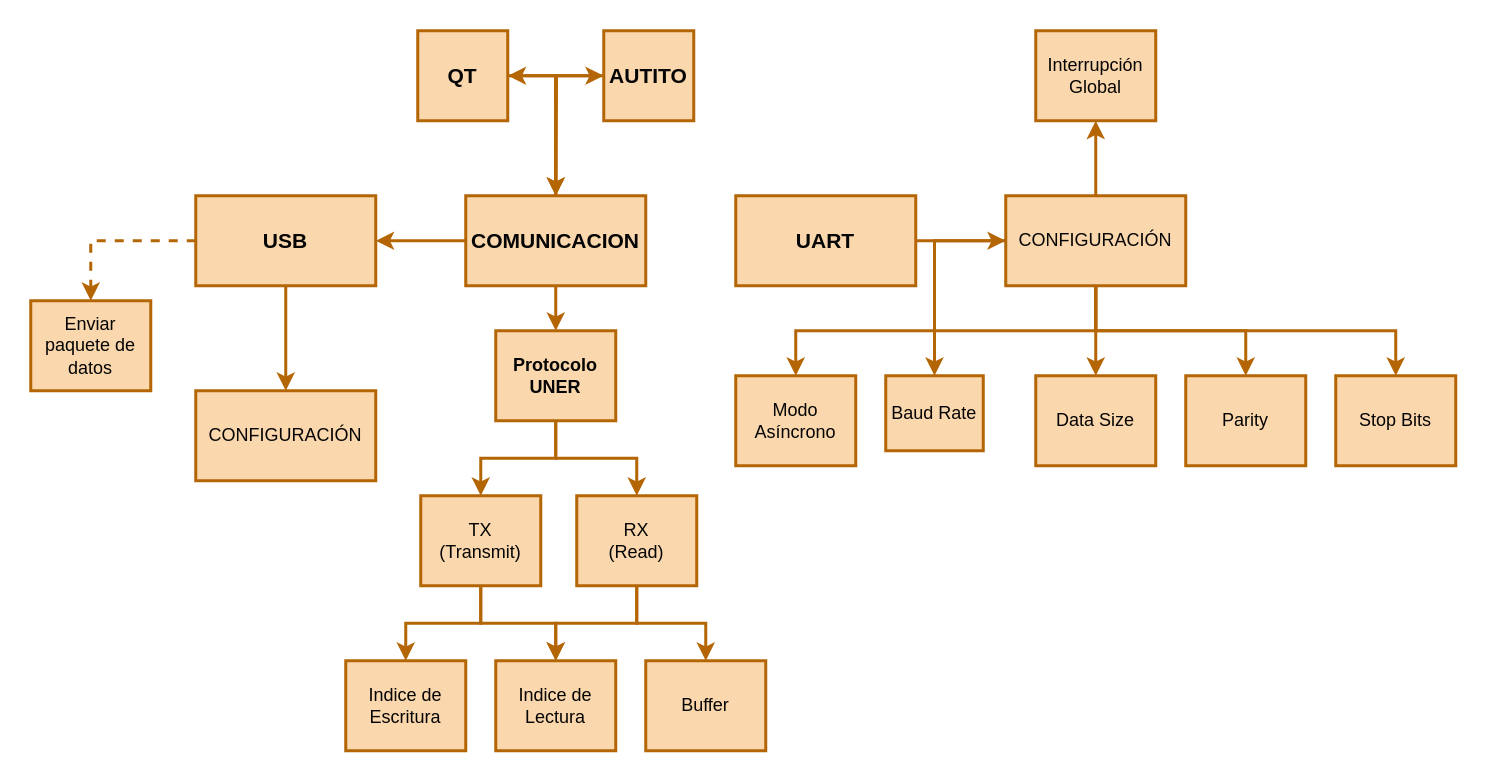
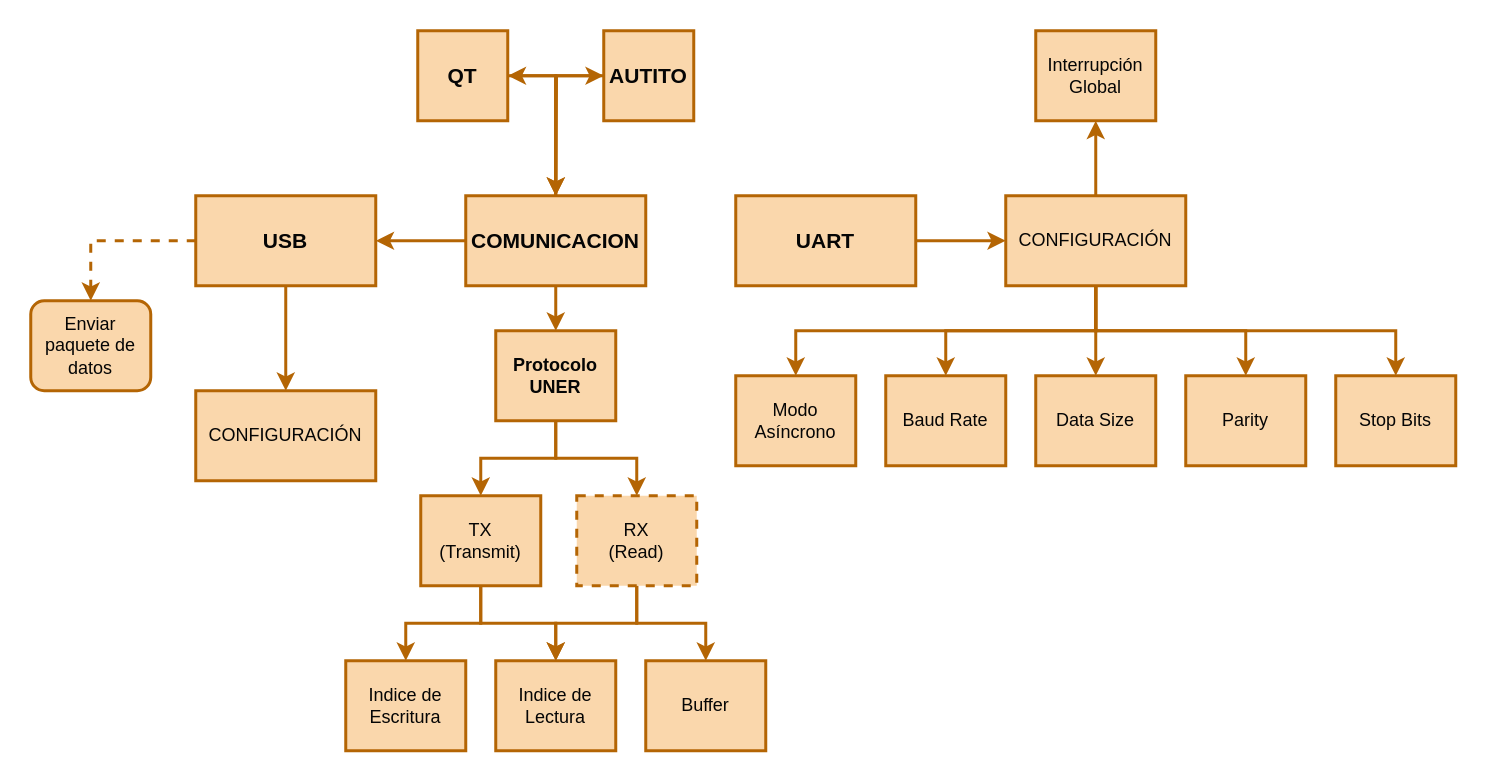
node "Enviar paquete de datos": shape rectangle -> rounded rectangle
node "Baud Rate": size 98x75 -> 120x90
node "RX (Read)": style solid -> dashed
